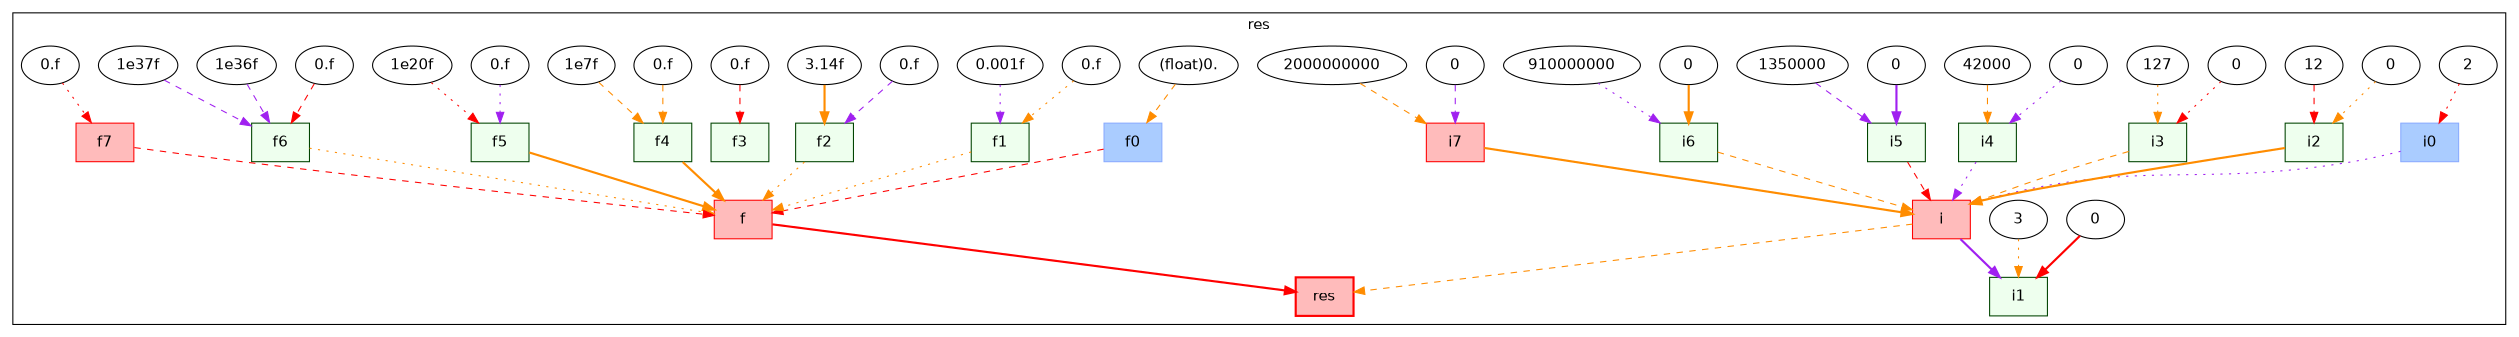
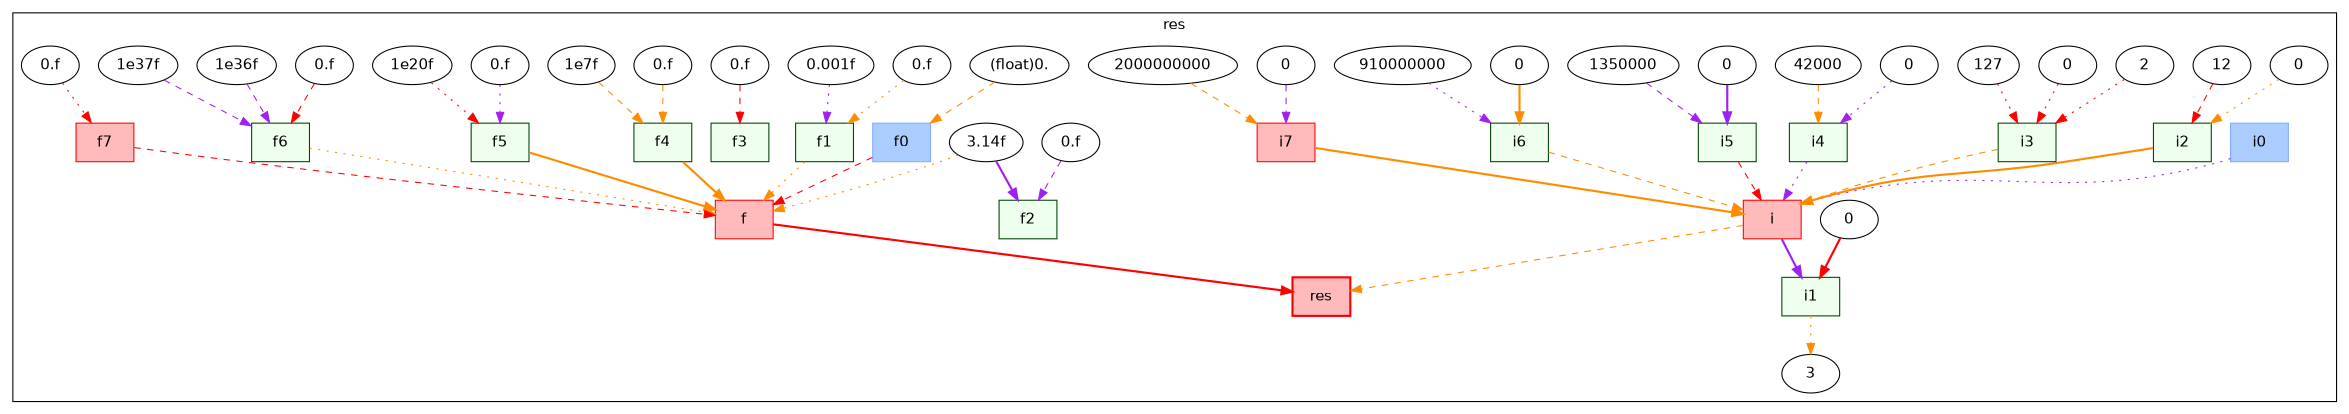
edge "2" -> "i0": now "2" -> "i3"
edge "3.14f" -> "f2": color darkorange -> purple
edge "127" -> "i3": color darkorange -> red
edge "f2" -> "f": now "3.14f" -> "f"
edge "3" -> "i1": reversed
